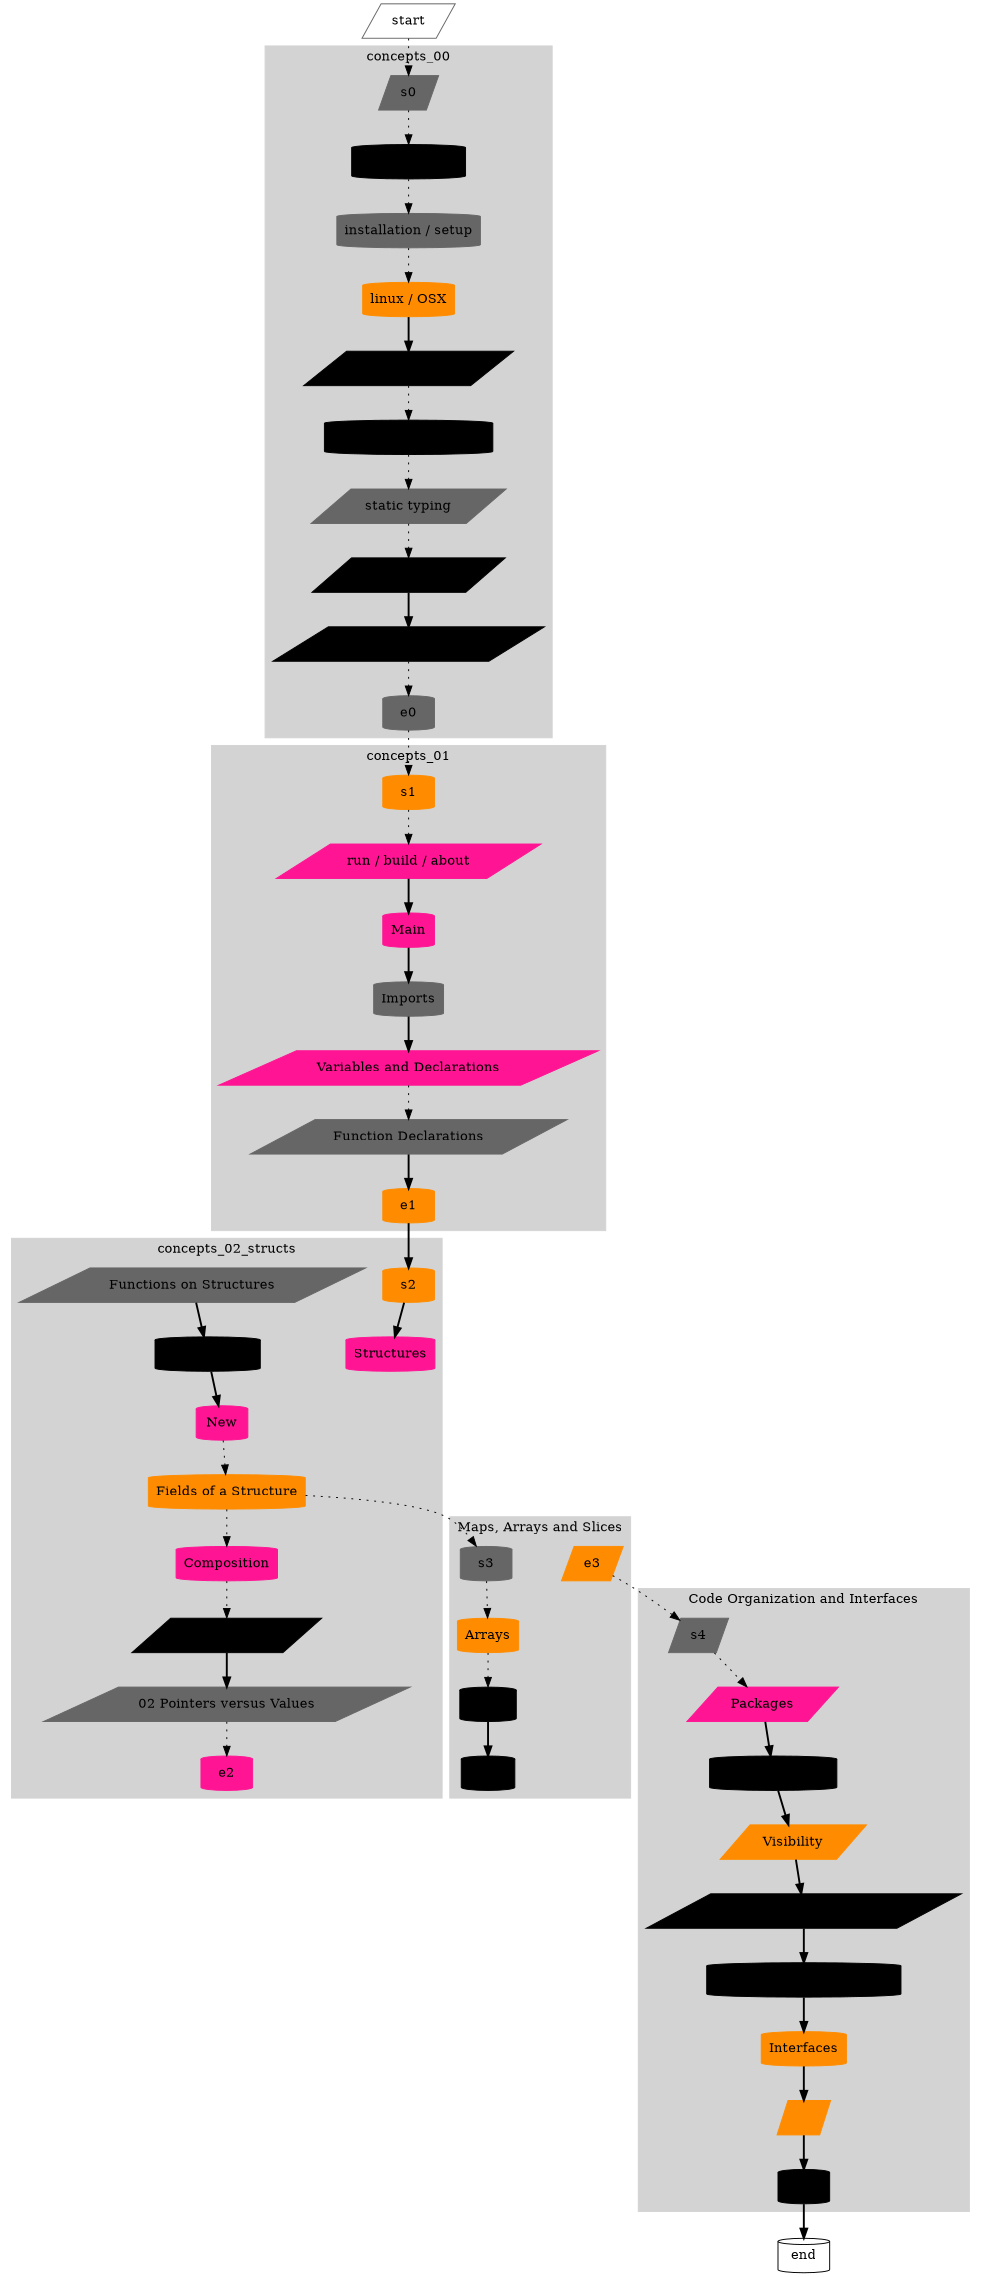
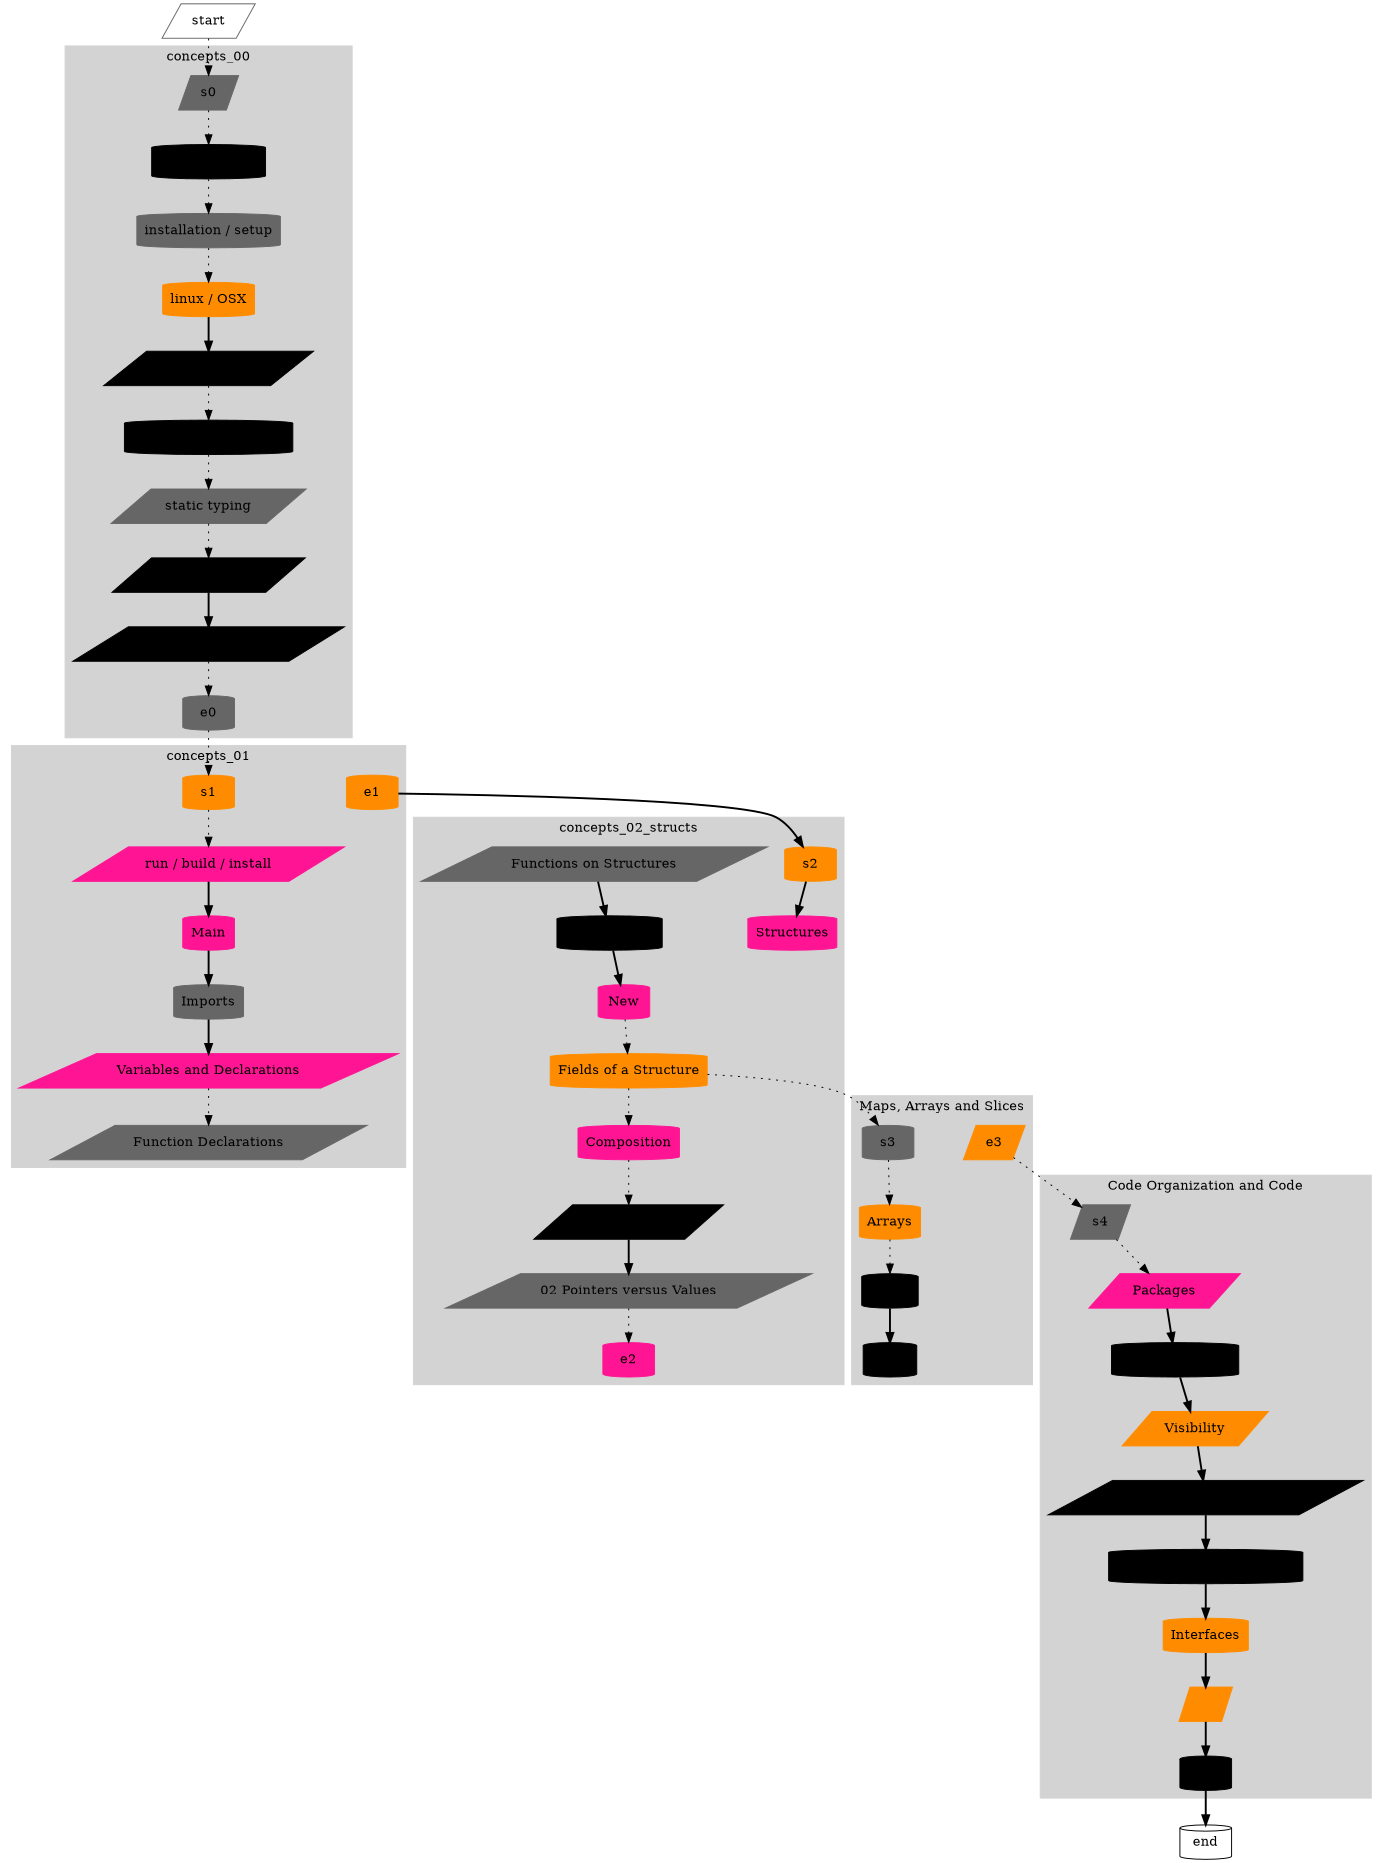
node "run / build / about": label "run / build / about" -> "run / build / install"
edge "Function Declarations" -> "e1": removed
cluster "Code Organization and Interfaces": label "Code Organization and Interfaces" -> "Code Organization and Code"
